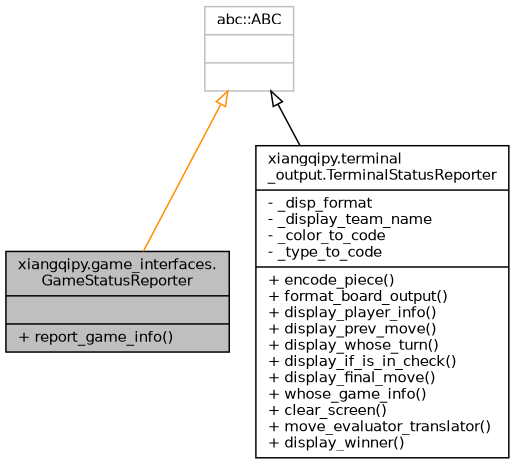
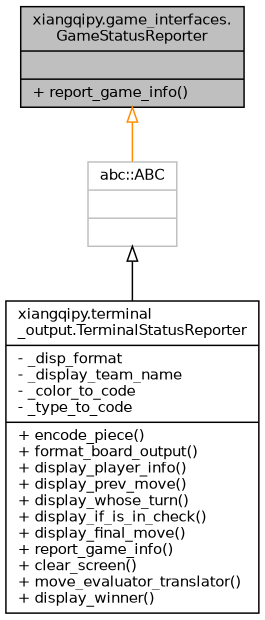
edge "xiangqipy.game_interfaces." -> "abc::ABC": reversed
node "xiangqipy.terminal": text "+ whose_game_info()" -> "+ report_game_info()"
